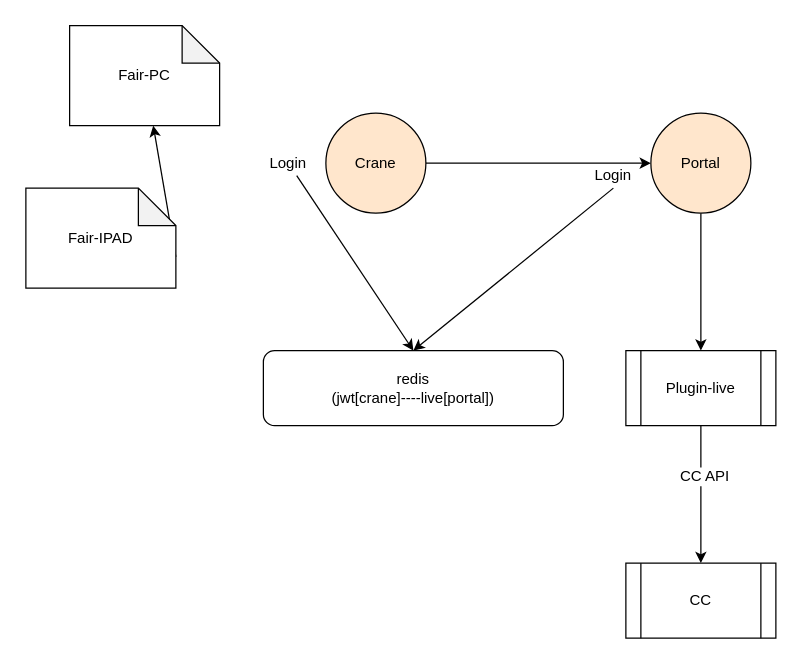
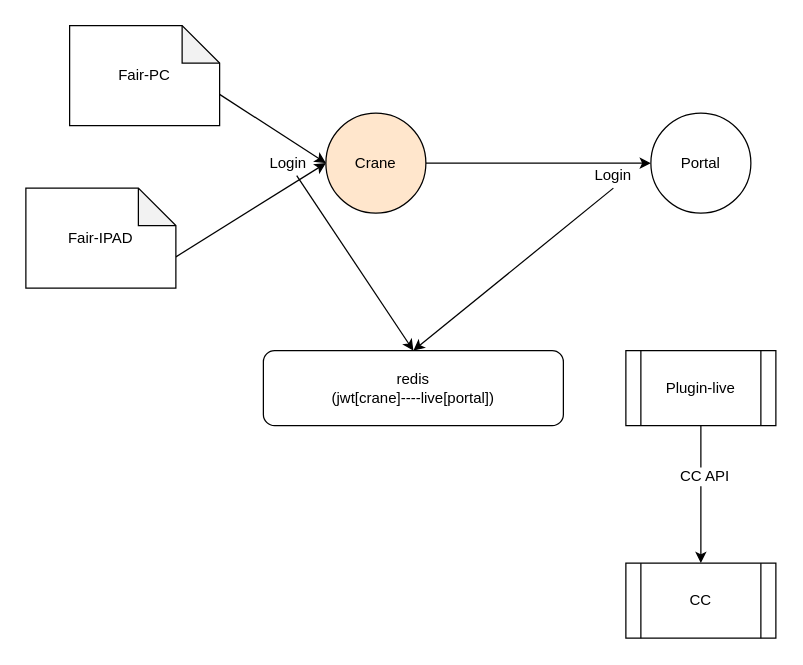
edge "Fair-PC" -> "Crane": added
node "Portal": fillcolor #ffe6cc -> #ffffff
edge "Fair-IPAD" -> "Fair-PC": now "Fair-IPAD" -> "Crane"
edge "Portal" -> "Plugin-live": removed
